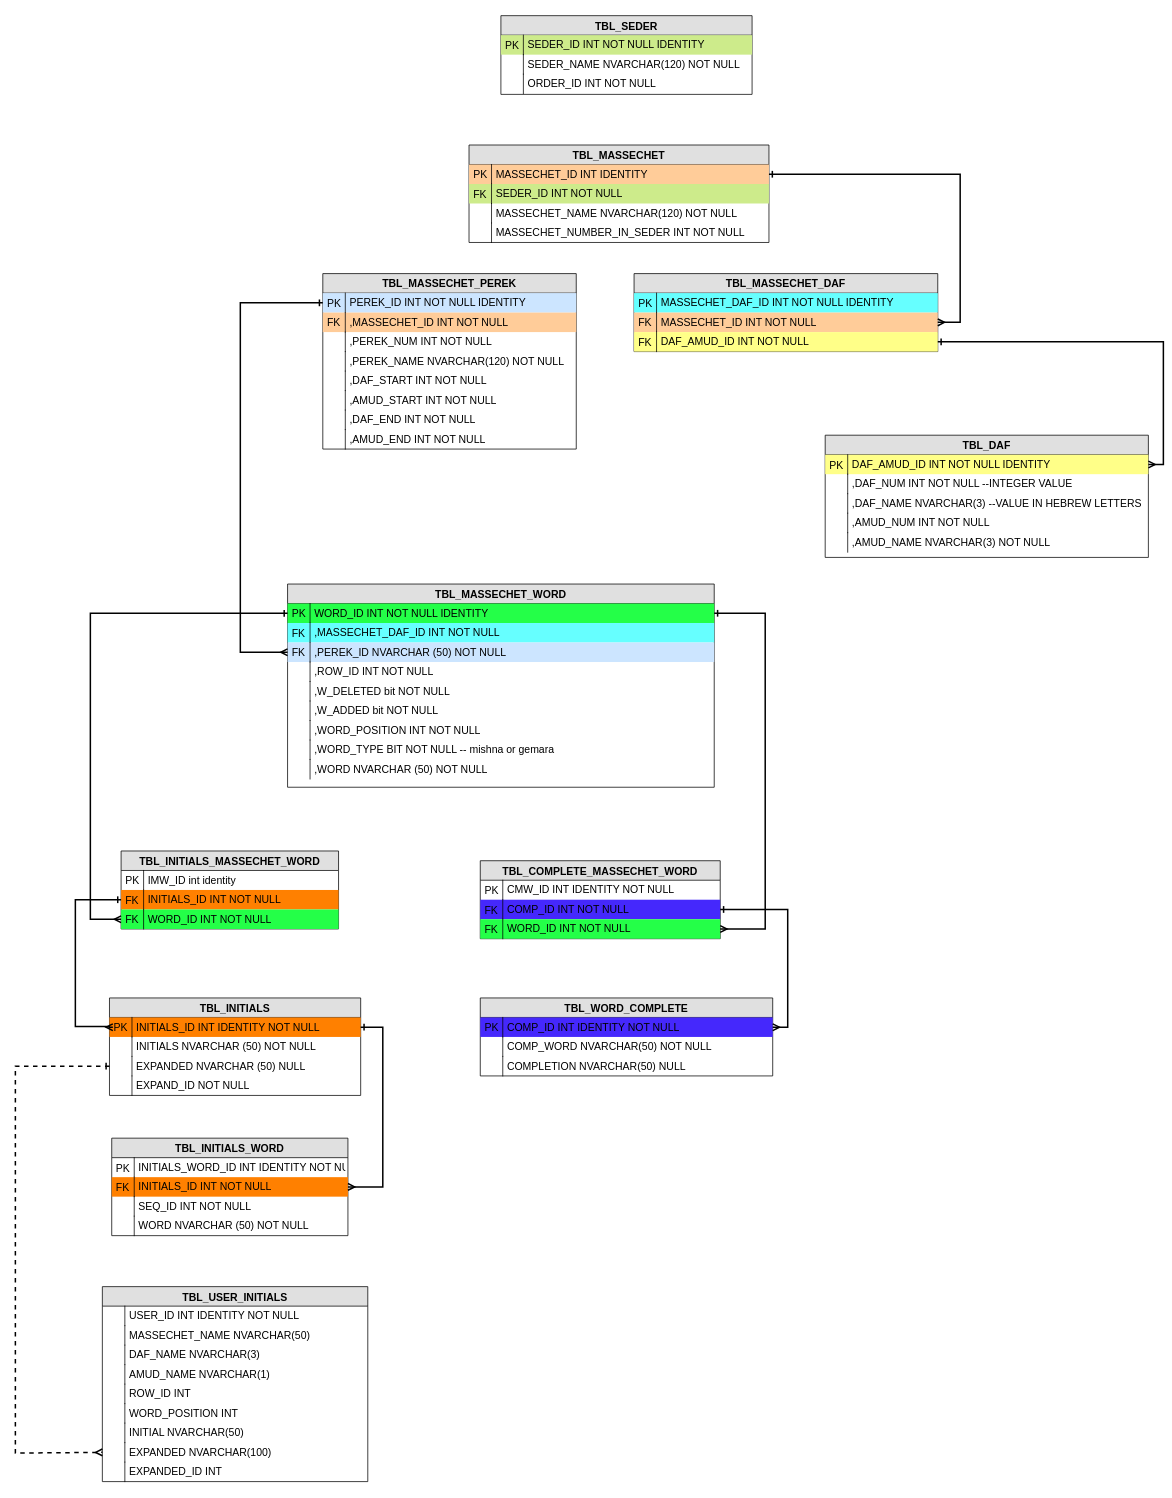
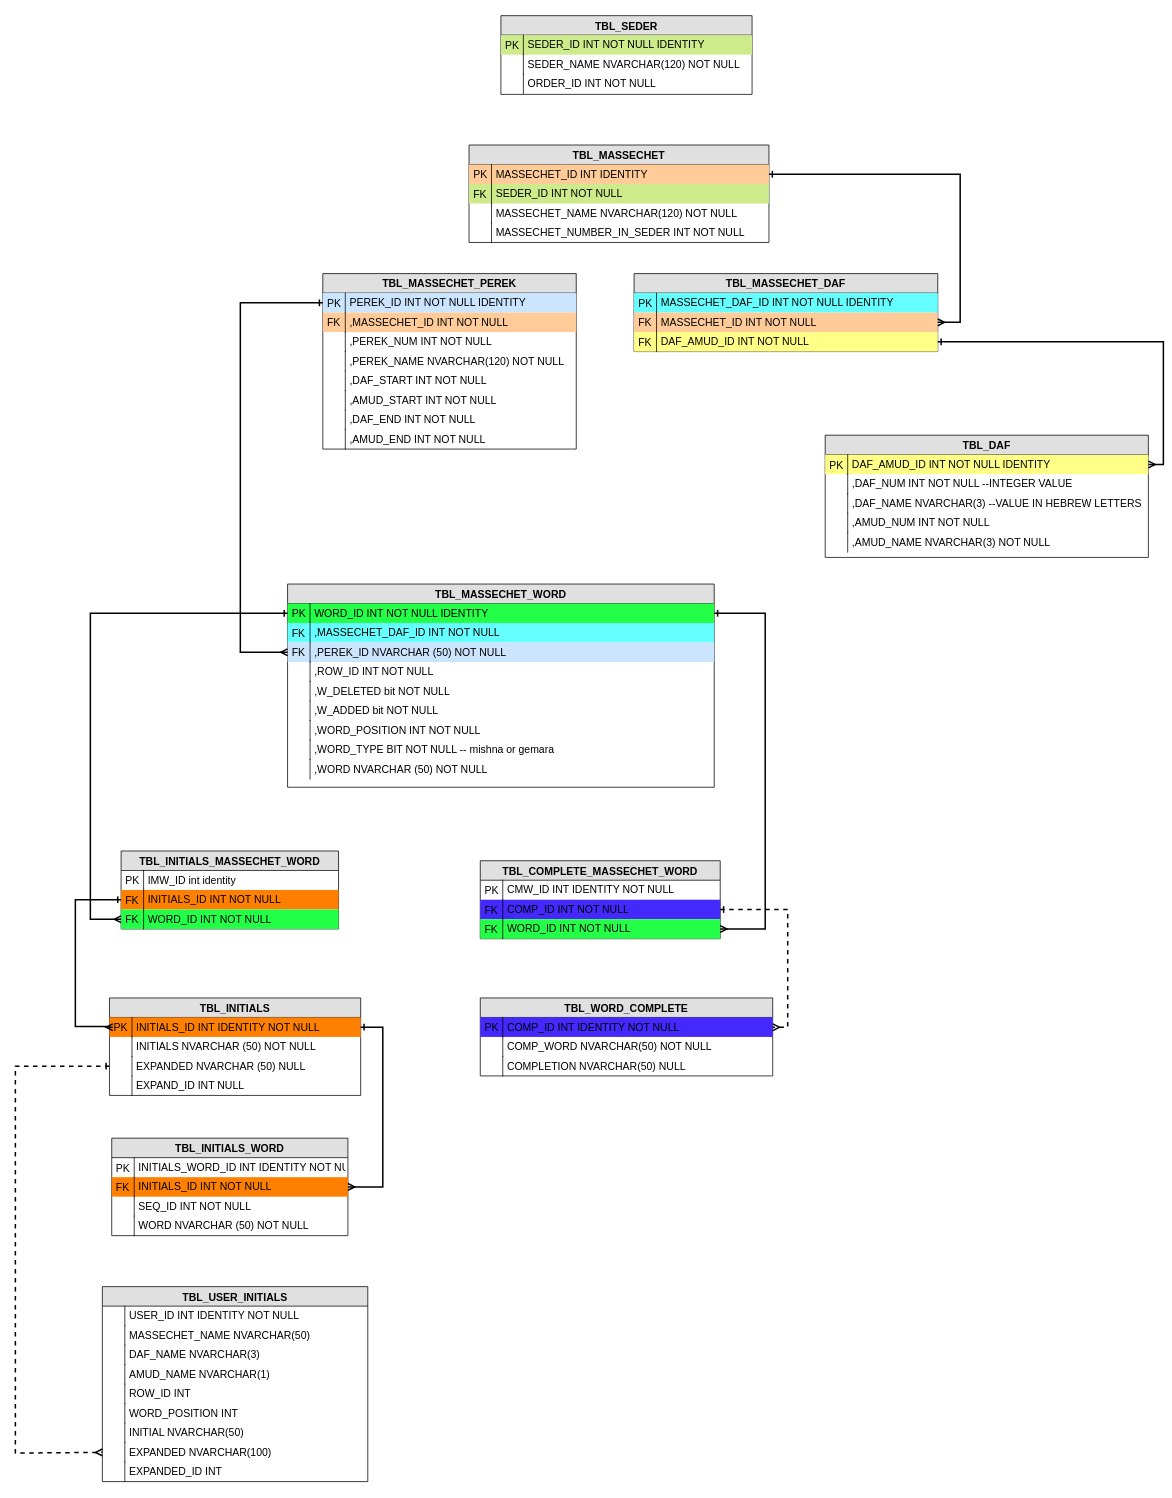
edge "COMP_ID INT NOT NULL" -- "COMP_ID INT IDENTITY NOT NULL": style solid -> dashed
node "EXPAND_ID NOT NULL": label "EXPAND_ID NOT NULL" -> "EXPAND_ID INT NULL"
